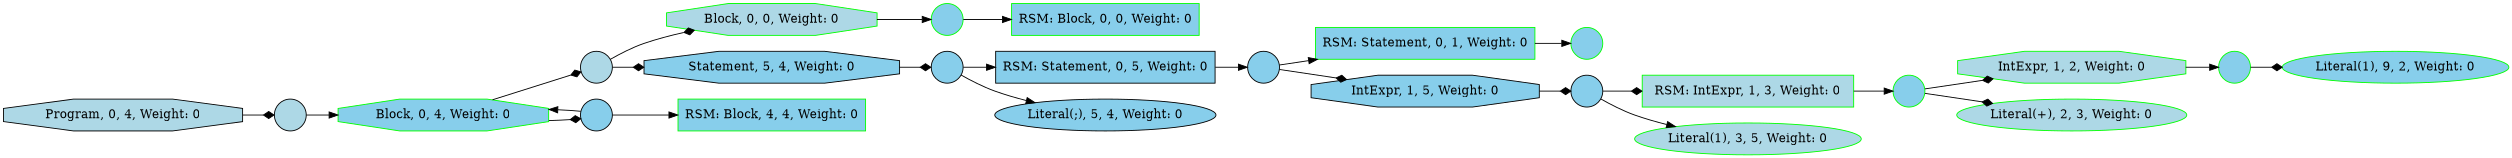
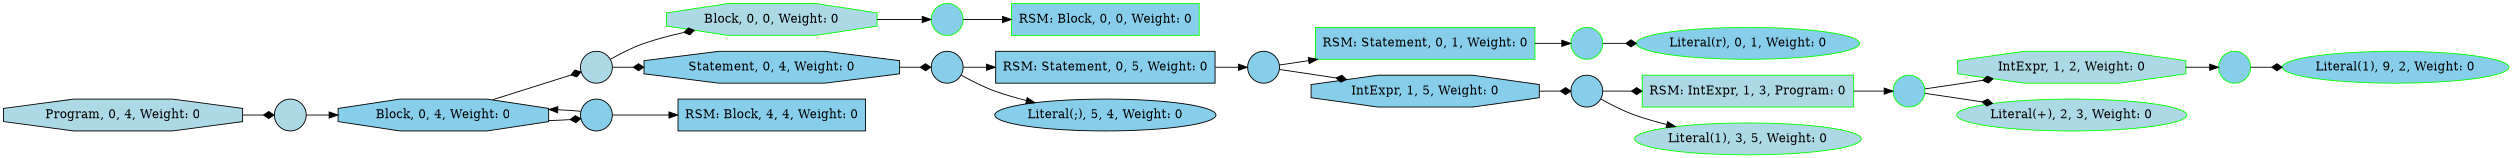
node "Literal(r), 0, 1, Weight: 0": added
node "Statement, 5, 4, Weight: 0": label "Statement, 5, 4, Weight: 0" -> "Statement, 0, 4, Weight: 0"
node "RSM: IntExpr, 1, 3, Weight: 0": label "RSM: IntExpr, 1, 3, Weight: 0" -> "RSM: IntExpr, 1, 3, Program: 0"
node "Block, 0, 4, Weight: 0": color green -> black
node "RSM: Block, 4, 4, Weight: 0": color green -> black
